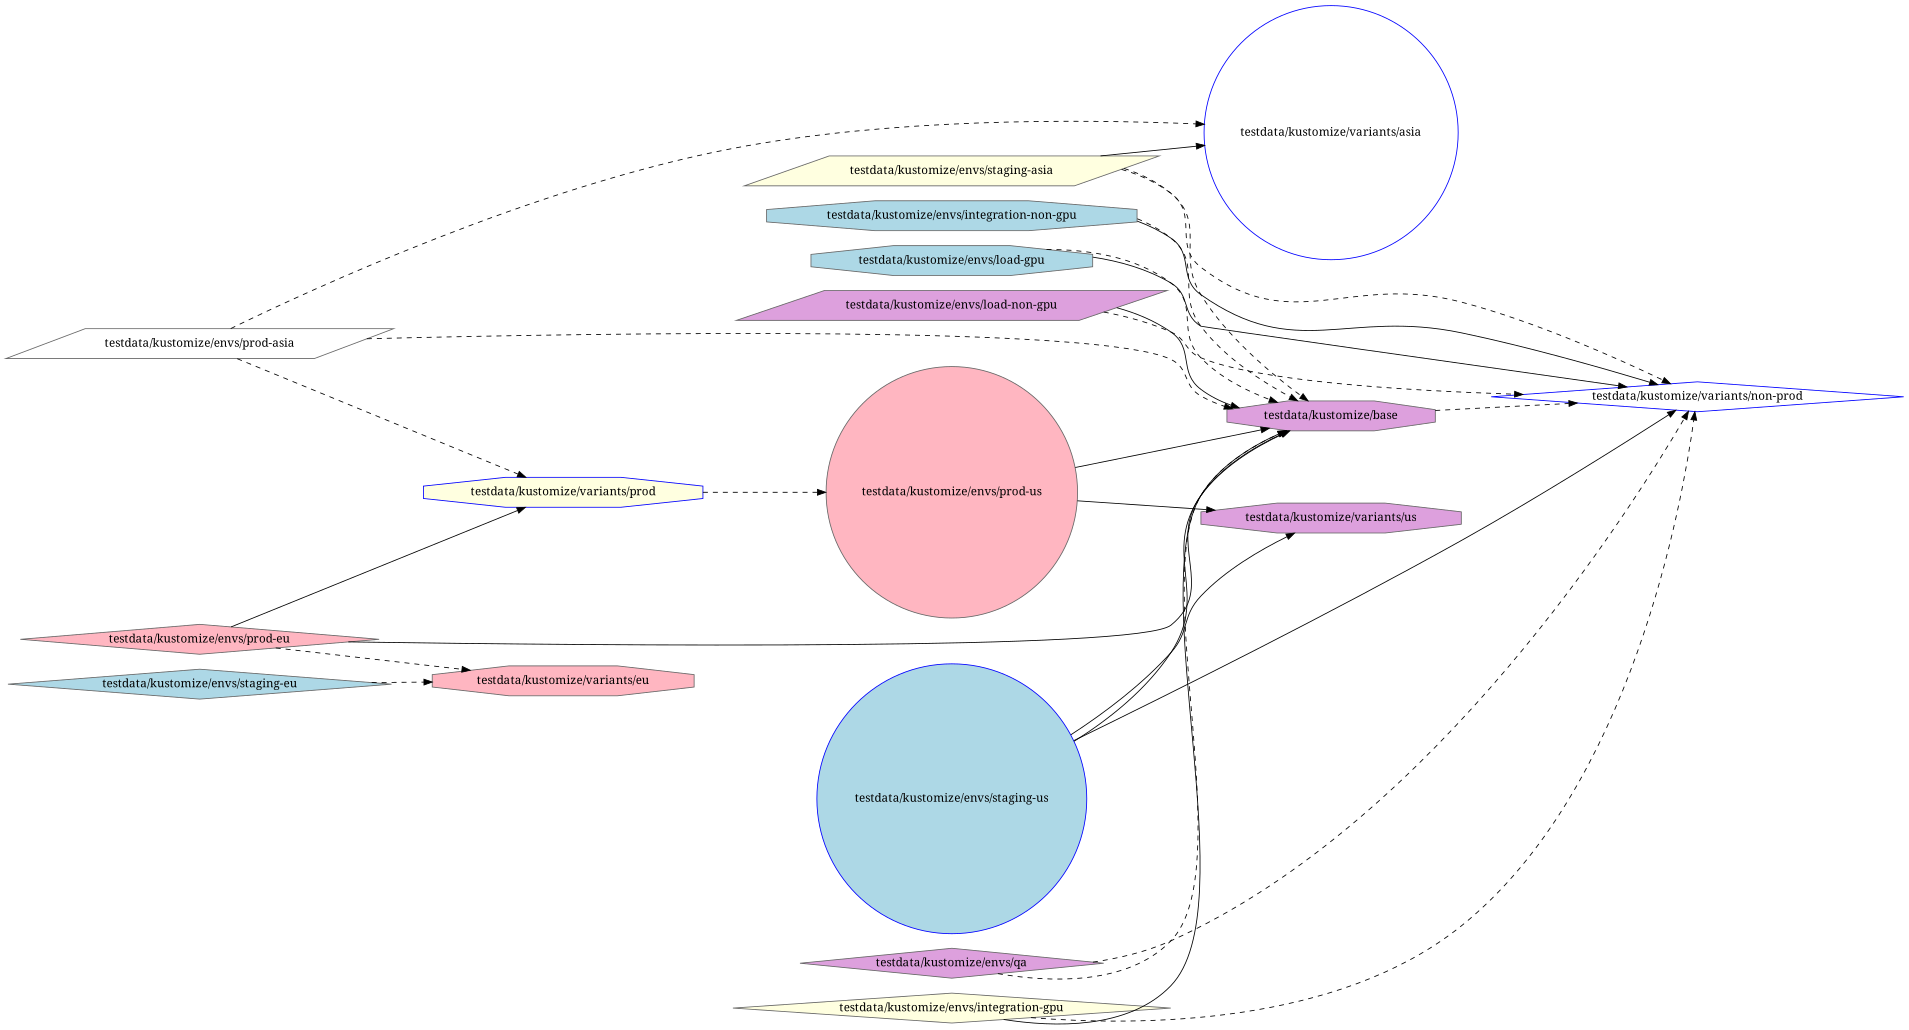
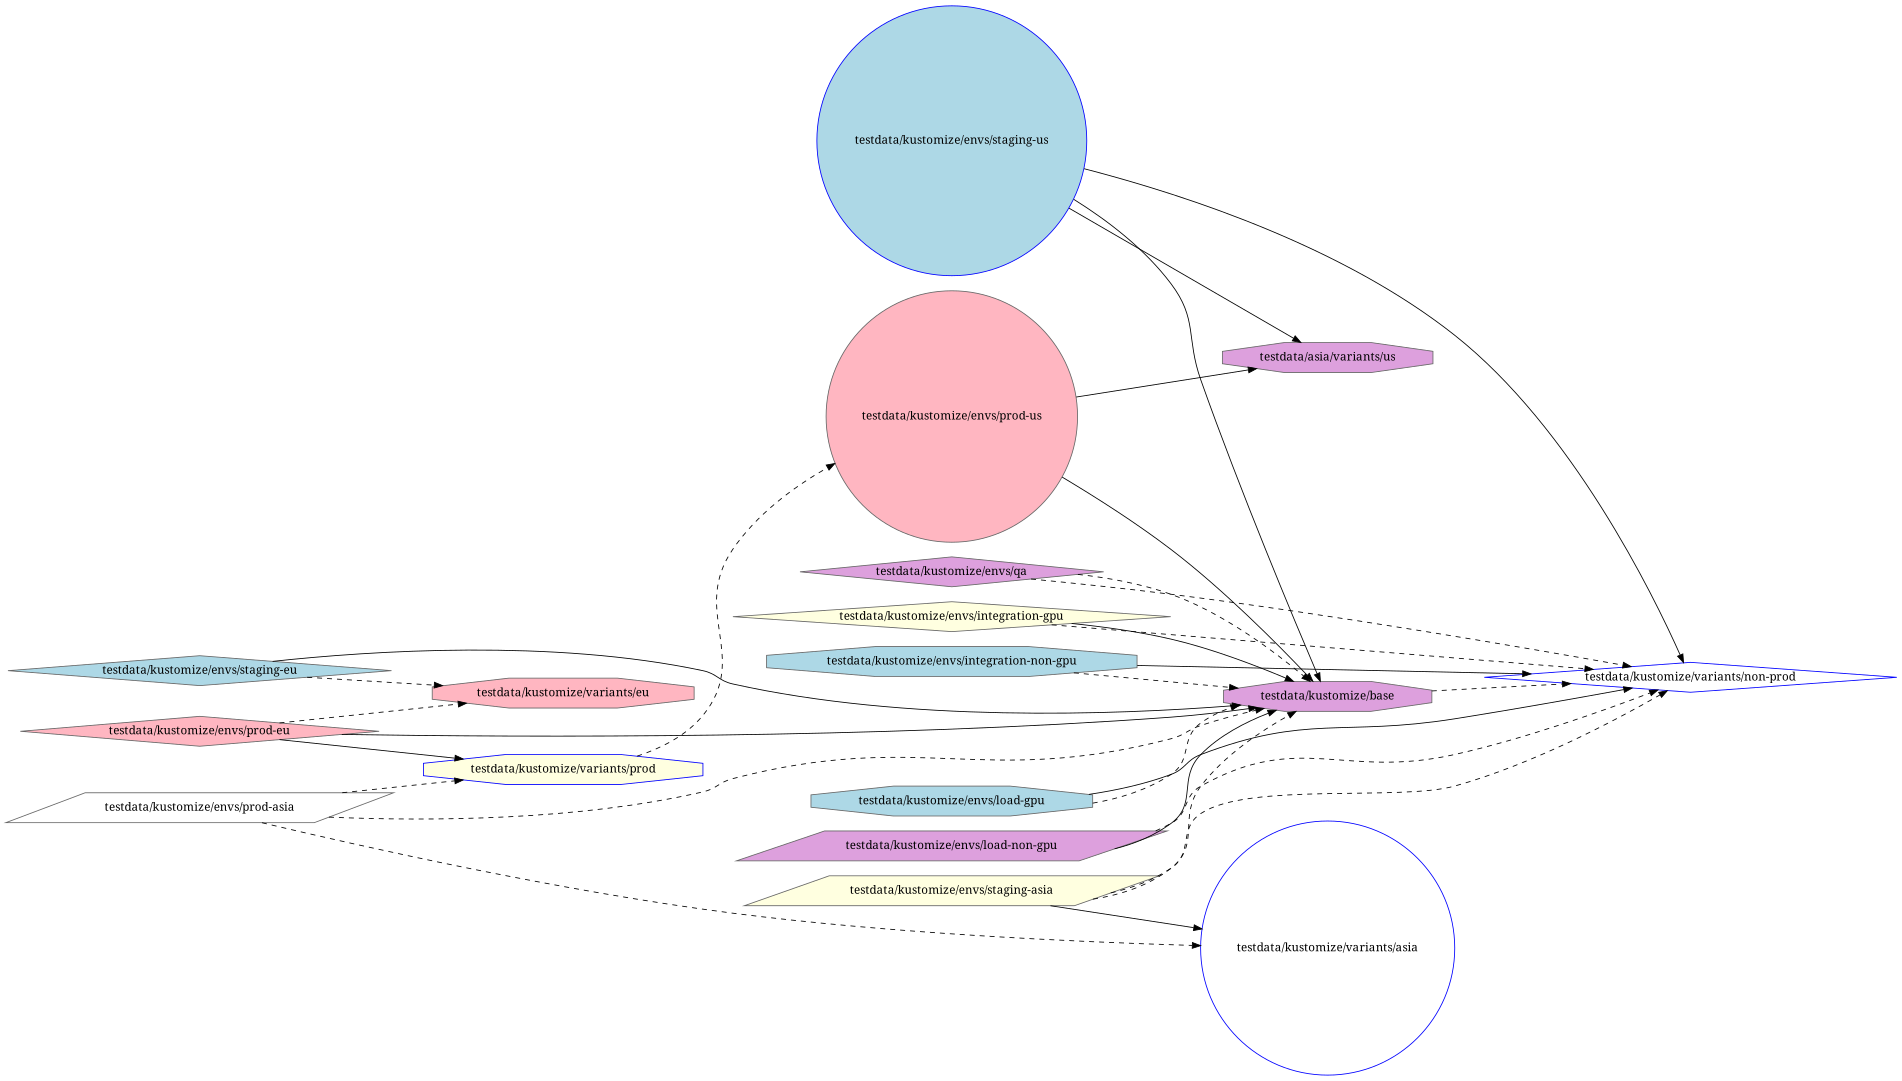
node "testdata/kustomize/variants/us": label "testdata/kustomize/variants/us" -> "testdata/asia/variants/us"
edge "testdata/kustomize/envs/staging-eu" -> "testdata/kustomize/base": added
